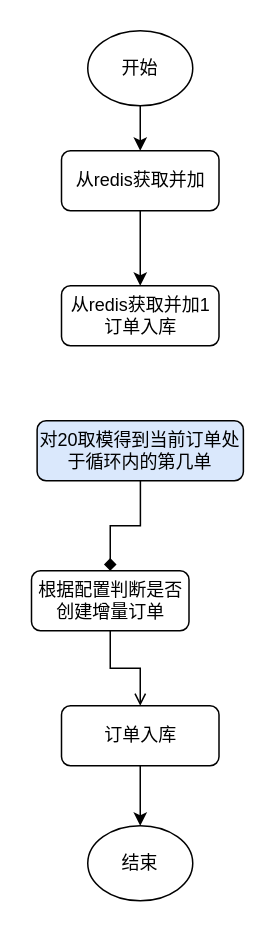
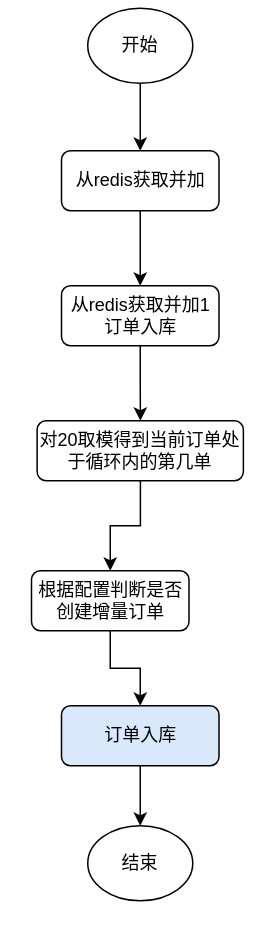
node "开始": moved (140, 68) -> (140, 46)
edge "从redis获取并加1订单入库" -> "对20取模得到当前订单处于循环内的第几单": added
node "对20取模得到当前订单处于循环内的第几单": fillcolor #dae8fc -> #ffffff
edge "对20取模得到当前订单处于循环内的第几单" -> "根据配置判断是否创建增量订单": arrowhead diamond -> classic
edge "根据配置判断是否创建增量订单" -> "订单入库": arrowhead open -> classic
node "订单入库": fillcolor #ffffff -> #dae8fc
